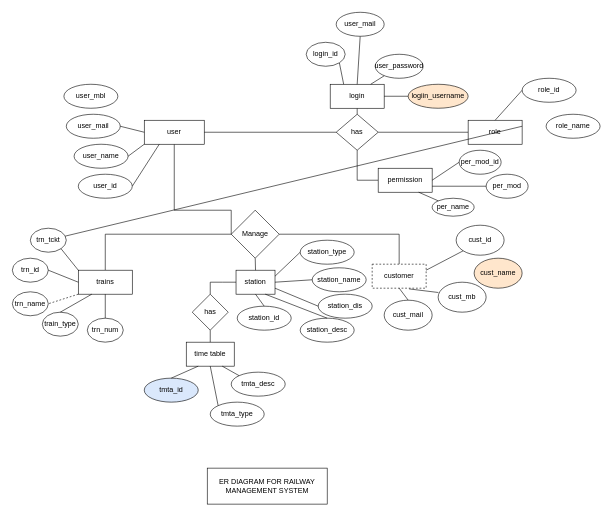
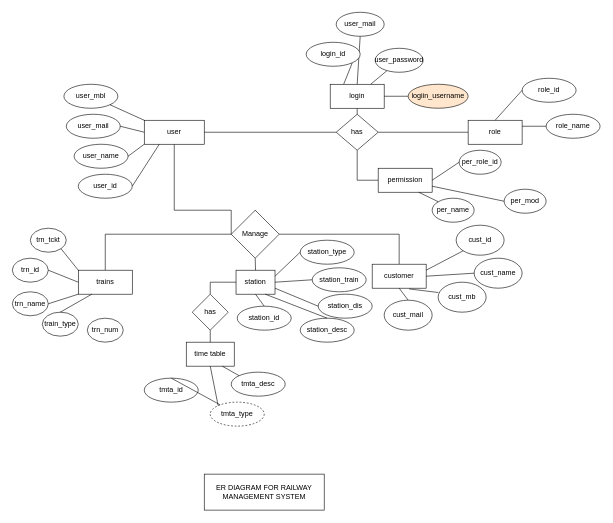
node "login_id": size 39x24 -> 54x24
node "user_password": moved (399, 66) -> (399, 60)
edge "user_mbl" -- "user": added
node "per_mod_id": label "per_mod_id" -> "per_role_id"
edge "role" -- "trn_tckt": now "role" -- "role_name"
node "per_mod": moved (507, 186) -> (525, 201)
node "per_name": size 42x18 -> 42x24
node "cust_name": fillcolor #ffe6cc -> #ffffff
edge "cust_name" -- "customer": added
node "customer": style dashed -> solid
node "station_name": label "station_name" -> "station_train"
edge "trains" -- "trn_name": style dashed -> solid
edge "trains" -- "trn_num": removed
edge "time table" -- "tmta_id": now "tmta_type" -- "tmta_id"
node "tmta_id": fillcolor #dae8fc -> #ffffff
node "tmta_type": style solid -> dashed
node "ER DIAGRAM FOR RAILWAY MANAGEMENT SYSTEM": moved (267, 486) -> (264, 492)
